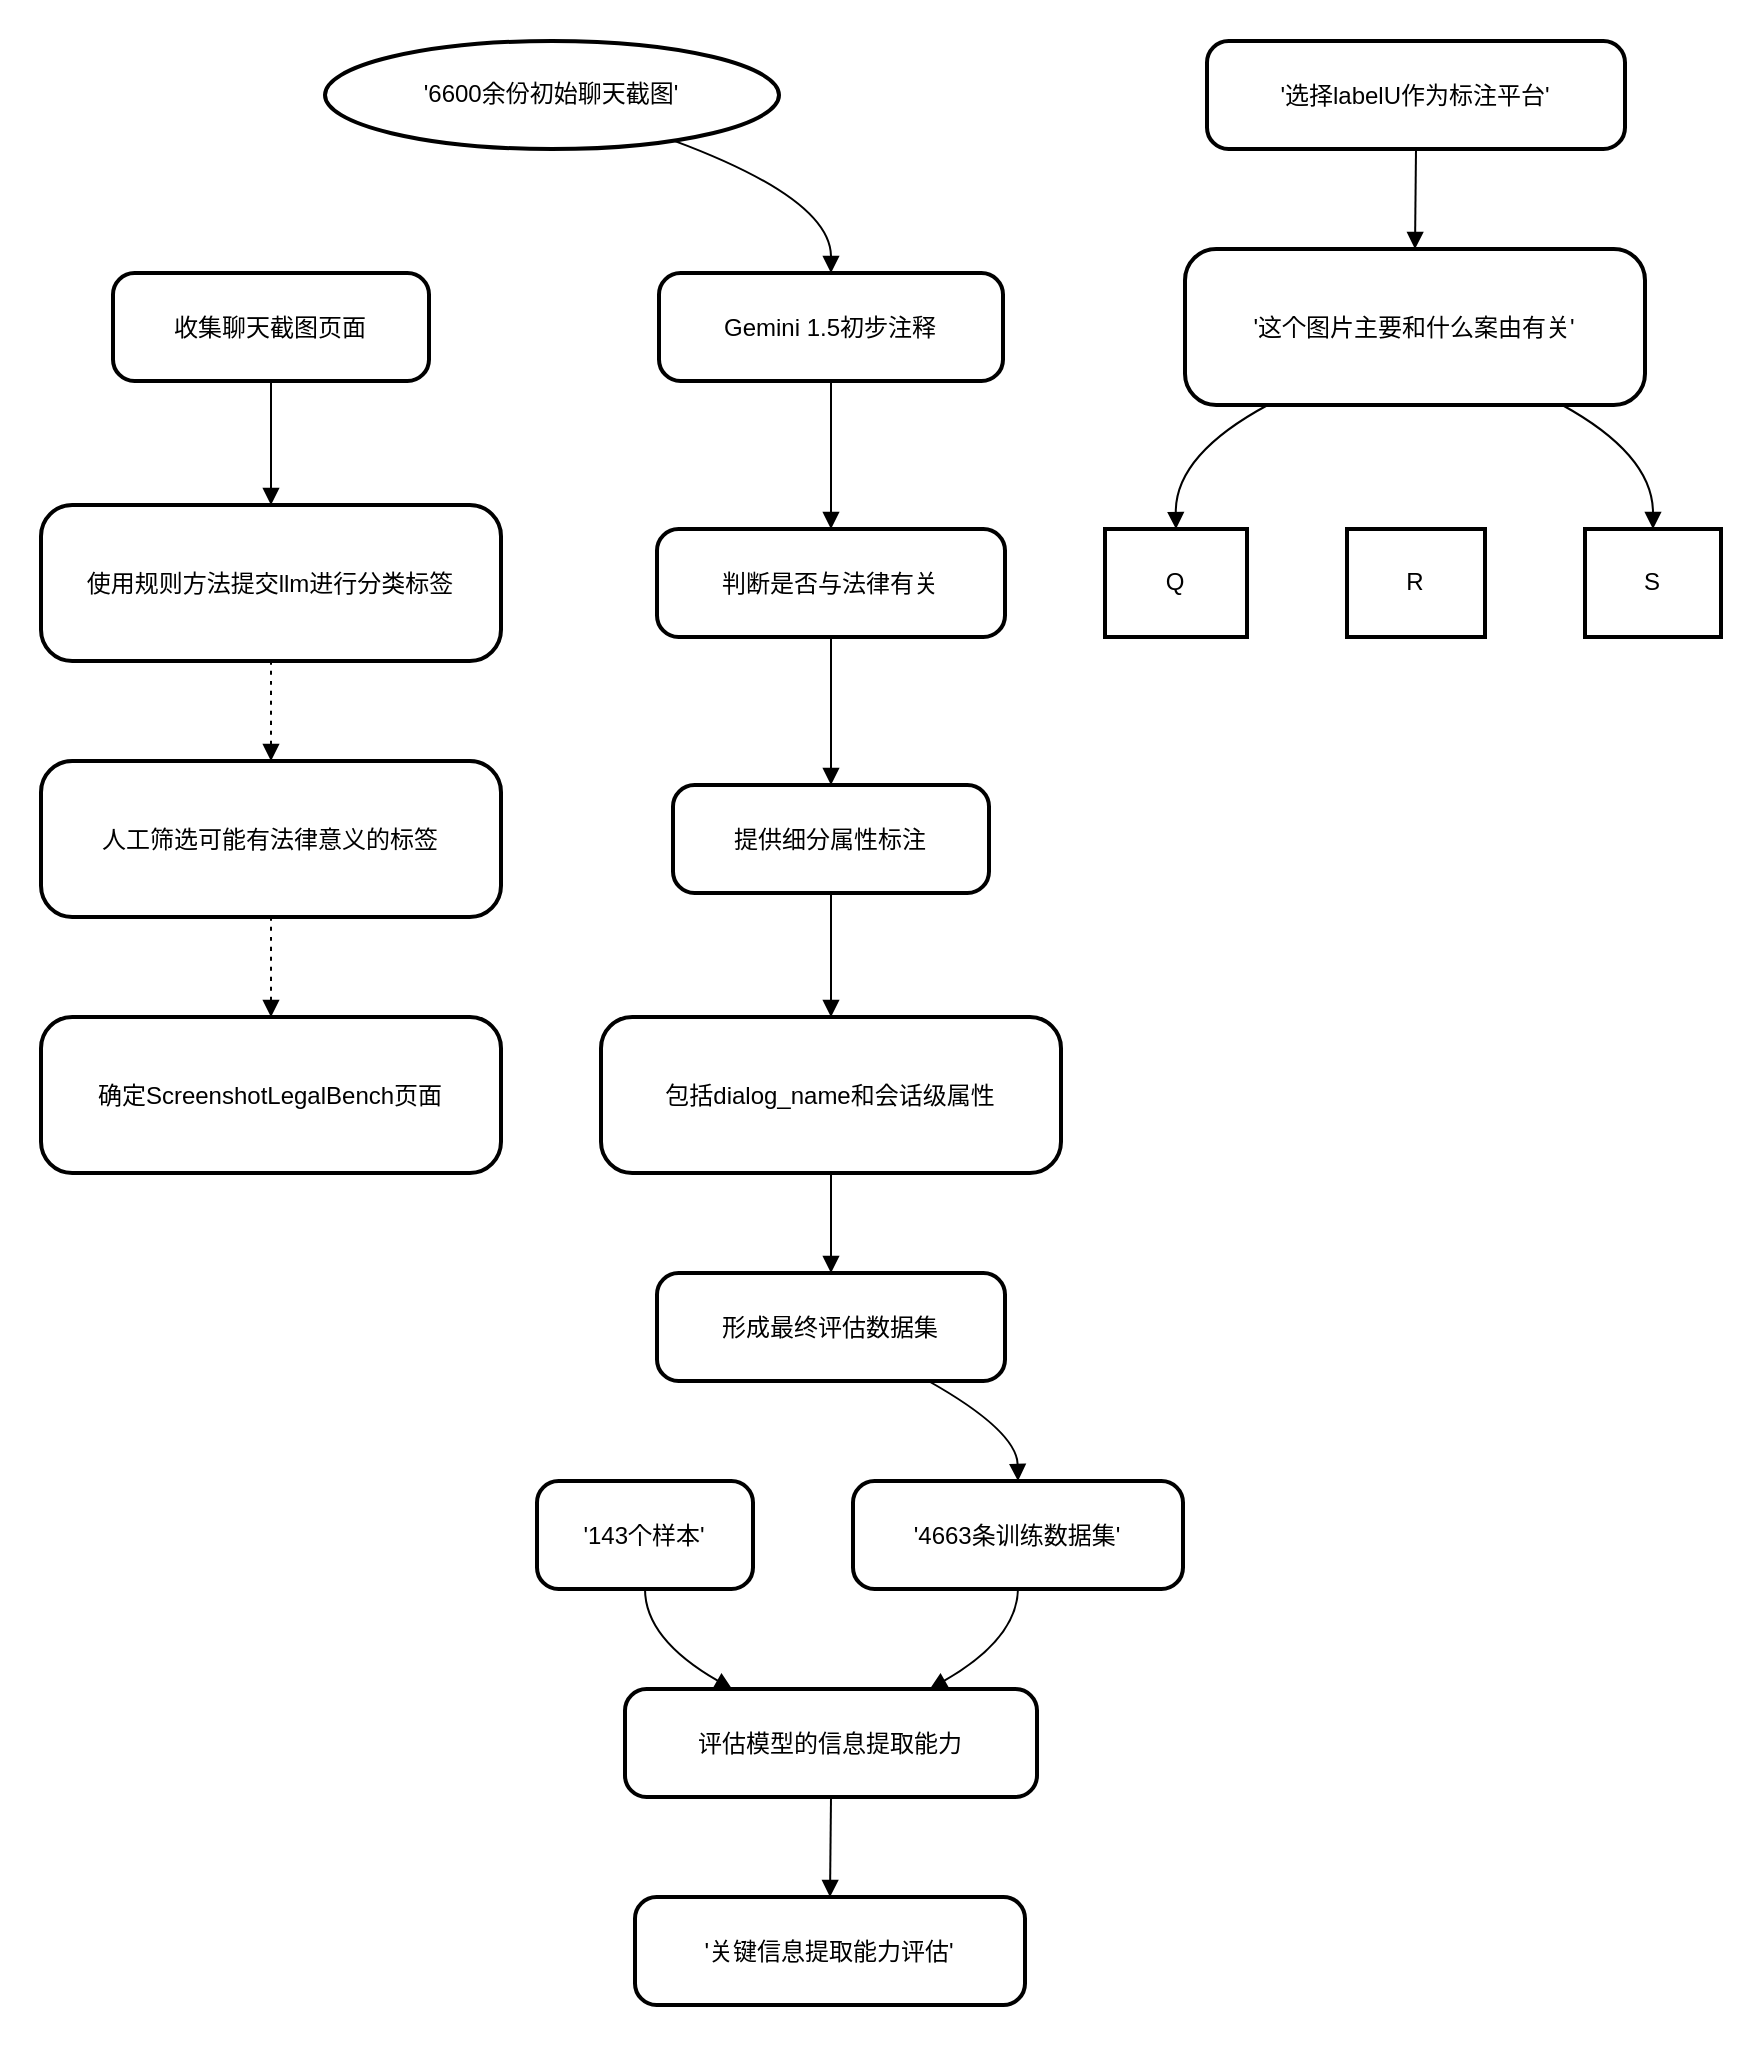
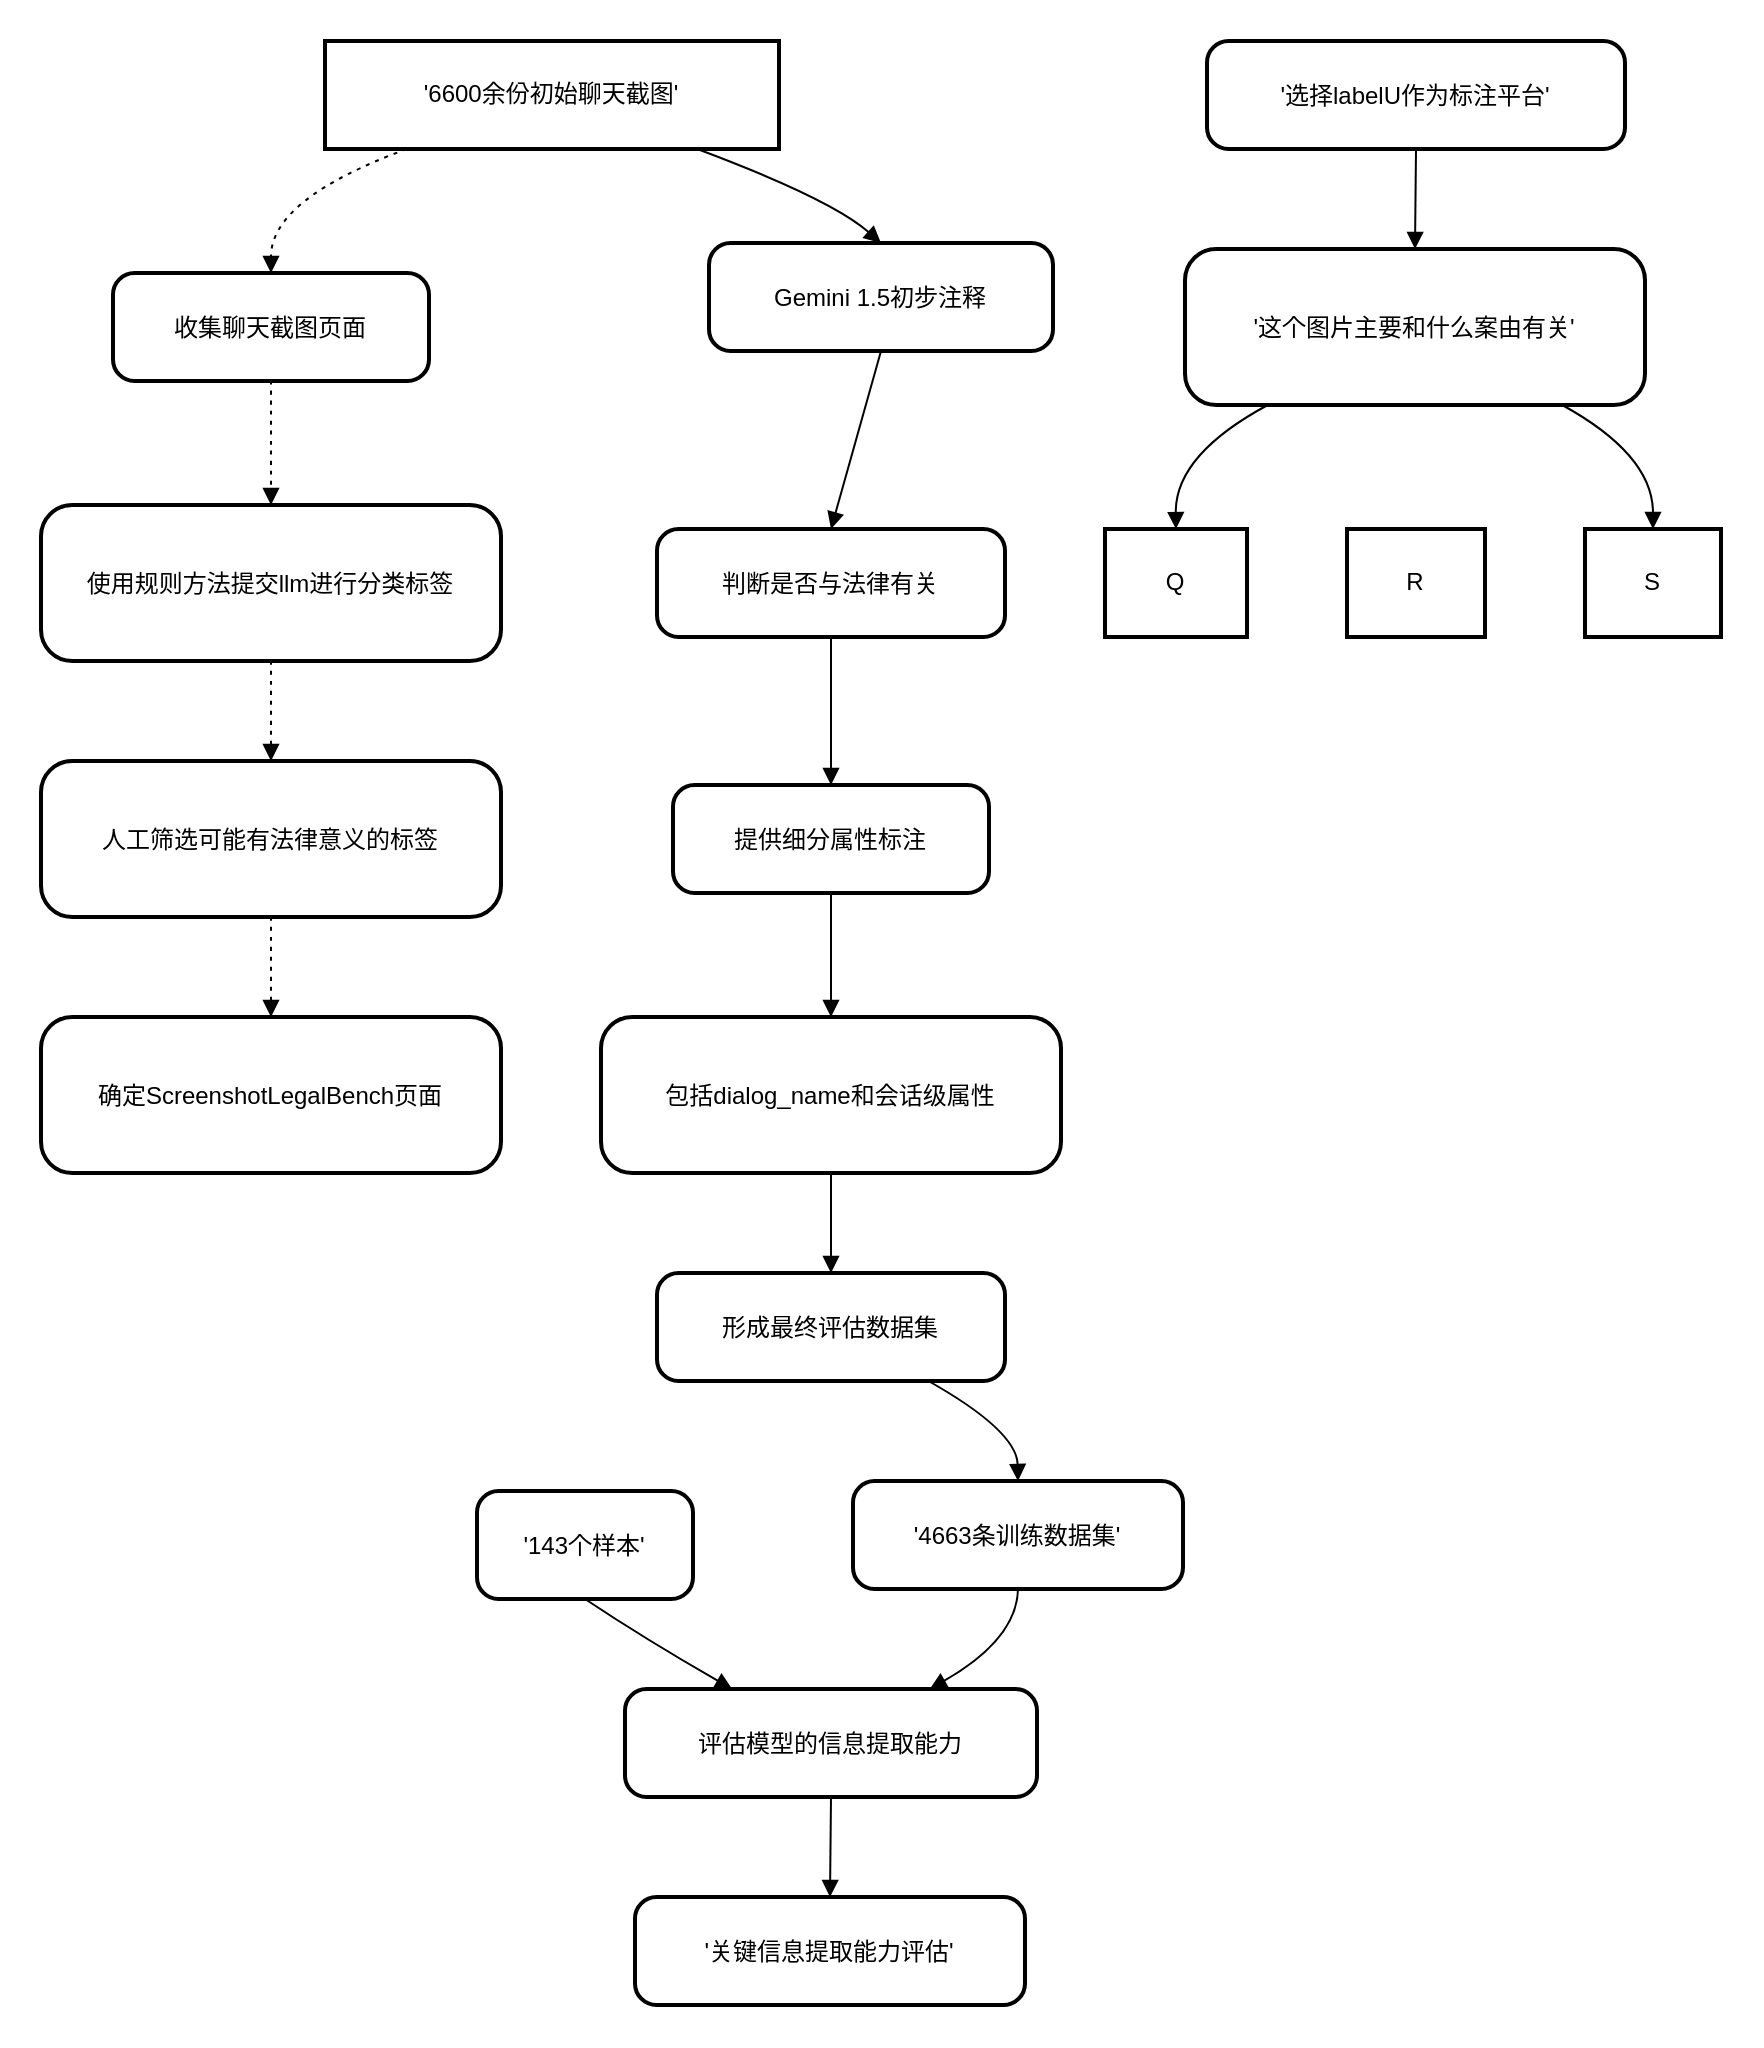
node "'6600余份初始聊天截图'": shape ellipse -> rectangle
edge "'6600余份初始聊天截图'" -> "收集聊天截图页面": added
node "Gemini 1.5初步注释": moved (831, 327) -> (881, 297)
edge "收集聊天截图页面" -> "使用规则方法提交llm进行分类标签": style solid -> dashed
node "'143个样本'": moved (645, 1535) -> (585, 1545)
